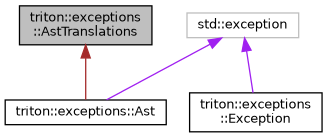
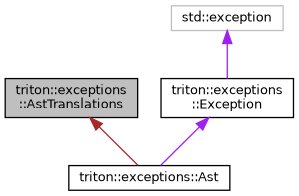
edge "triton::exceptions::Ast" -> "std::exception": now "triton::exceptions::Ast" -> "triton::exceptions ::Exception"
